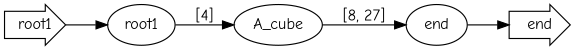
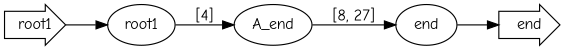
node "A_cube": label "A_cube" -> "A_end"
